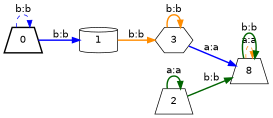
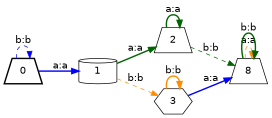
edge "0" -> "1": label "b:b" -> "a:a"
edge "1" -> "3": style bold -> dashed
edge "1" -> "2": added, label "a:a"
edge "2" -> "8": style bold -> dashed
